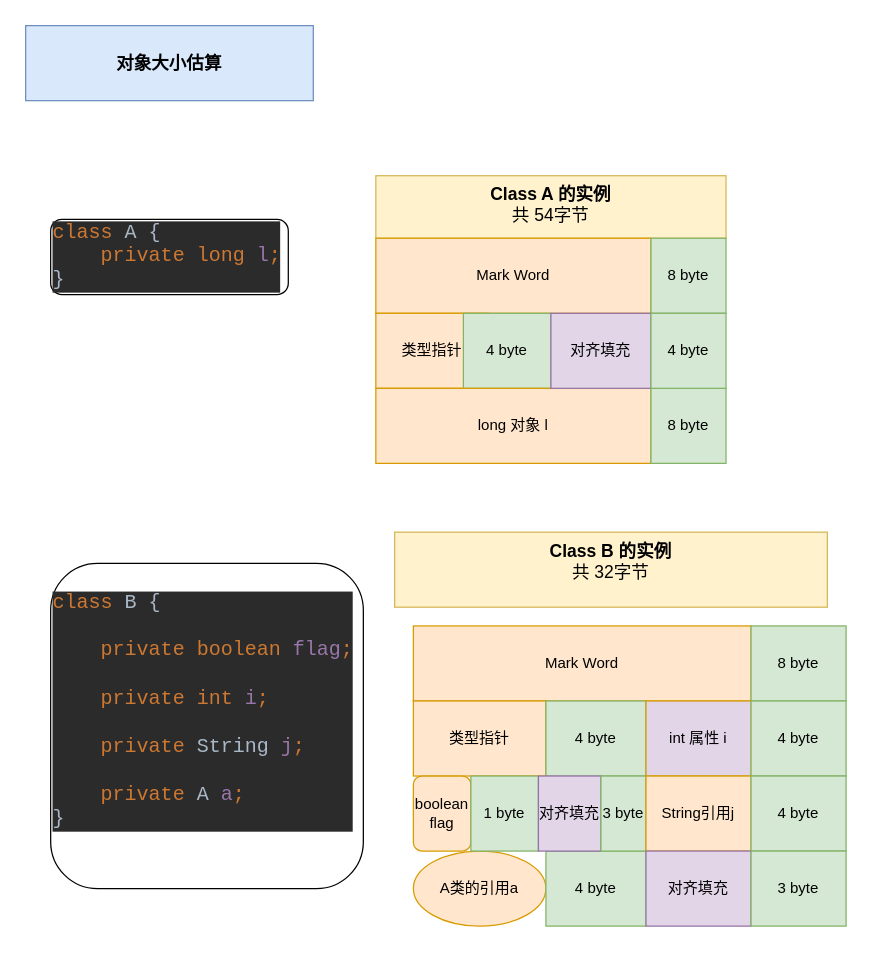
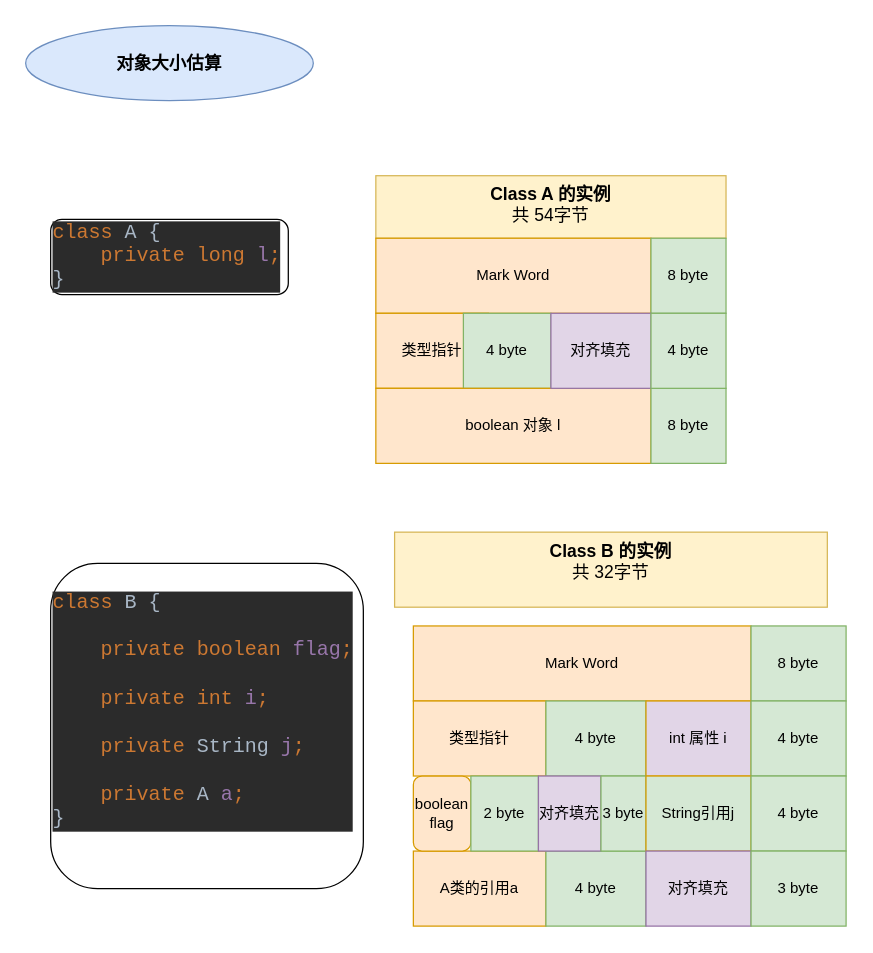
node "对象大小估算": shape rectangle -> ellipse
node "long 对象 l": label "long 对象 l" -> "boolean 对象 l"
node "1 byte": label "1 byte" -> "2 byte"
node "String引用j": fillcolor #ffe6cc -> #d5e8d4
node "A类的引用a": shape ellipse -> rectangle
